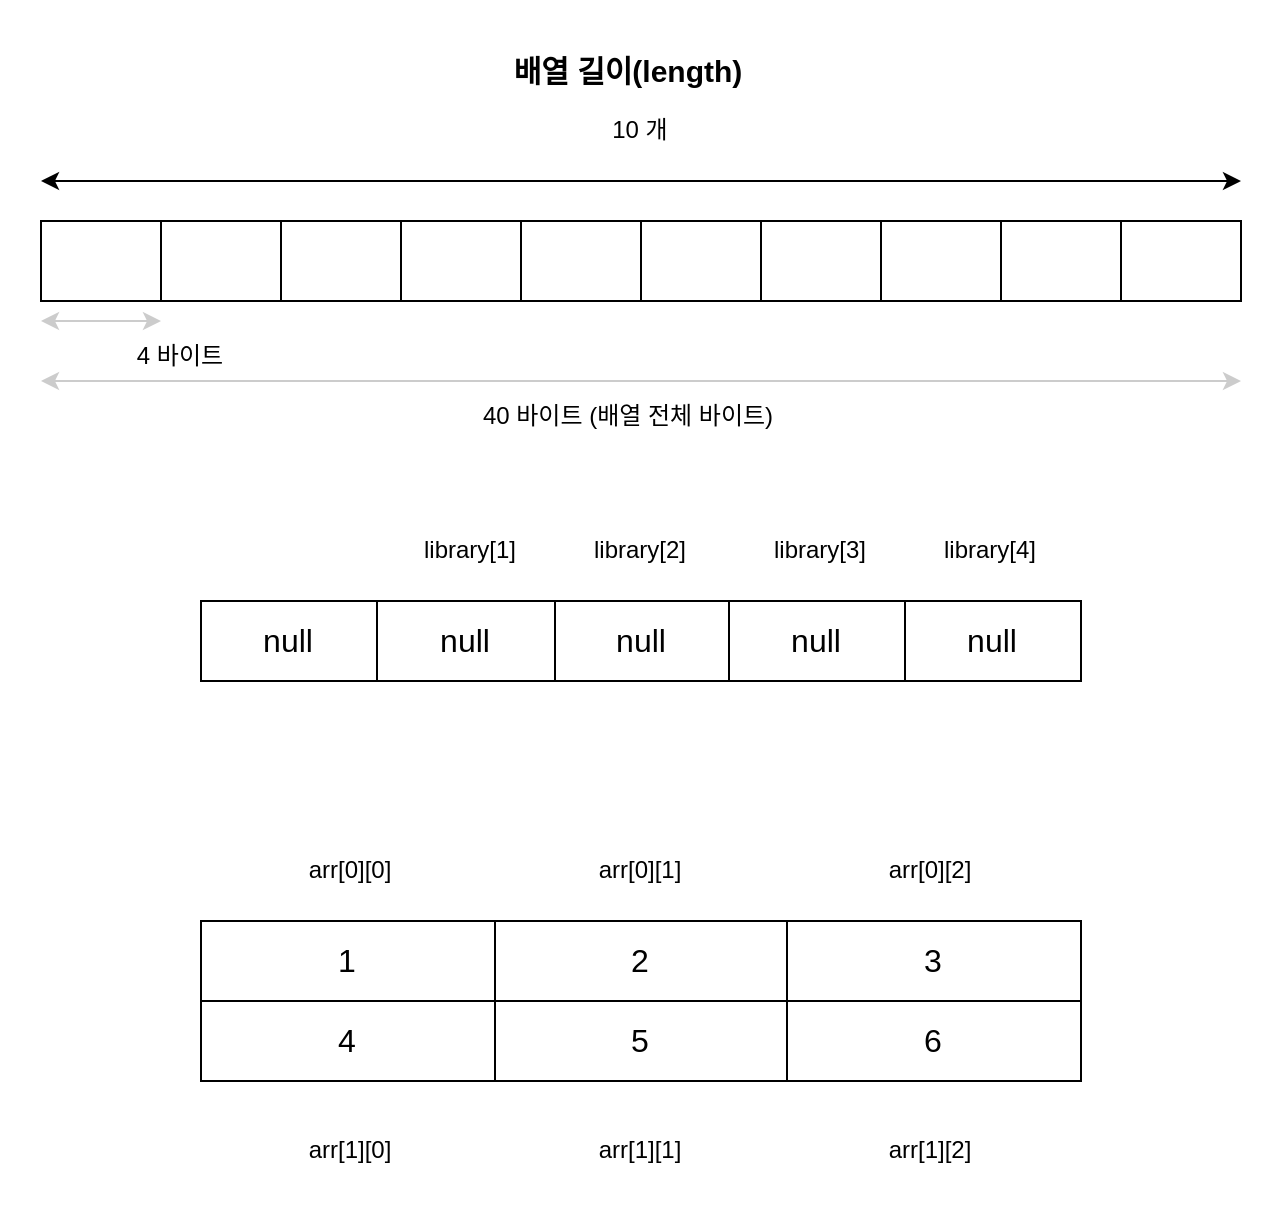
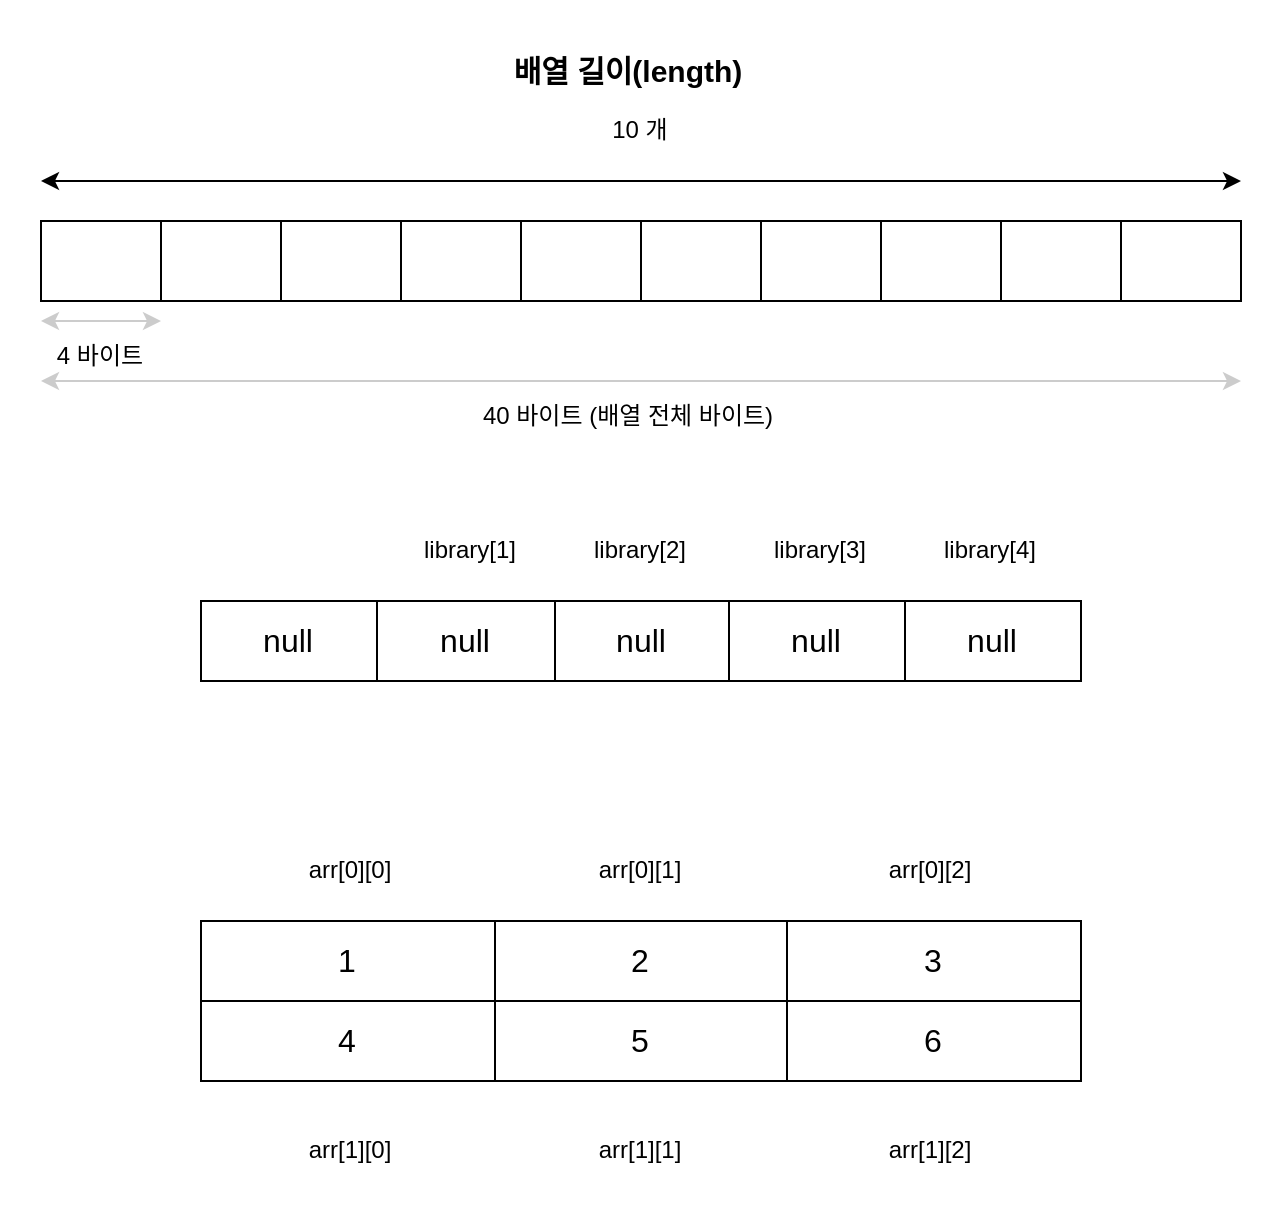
node "4 바이트": moved (181, 357) -> (101, 357)
